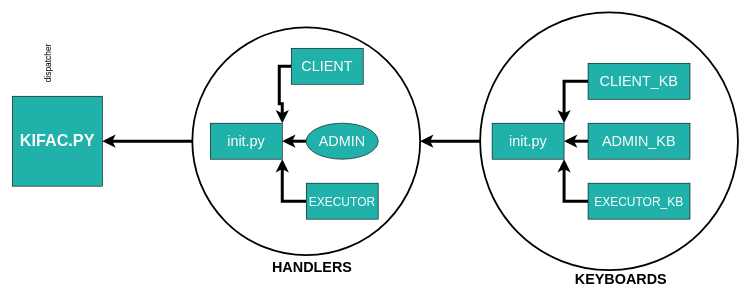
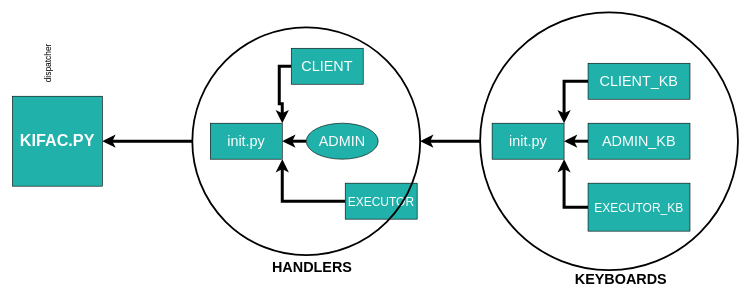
node "EXECUTOR": moved (342, 201) -> (381, 201)
node "EXECUTOR_KB": size 102x36 -> 102x48
